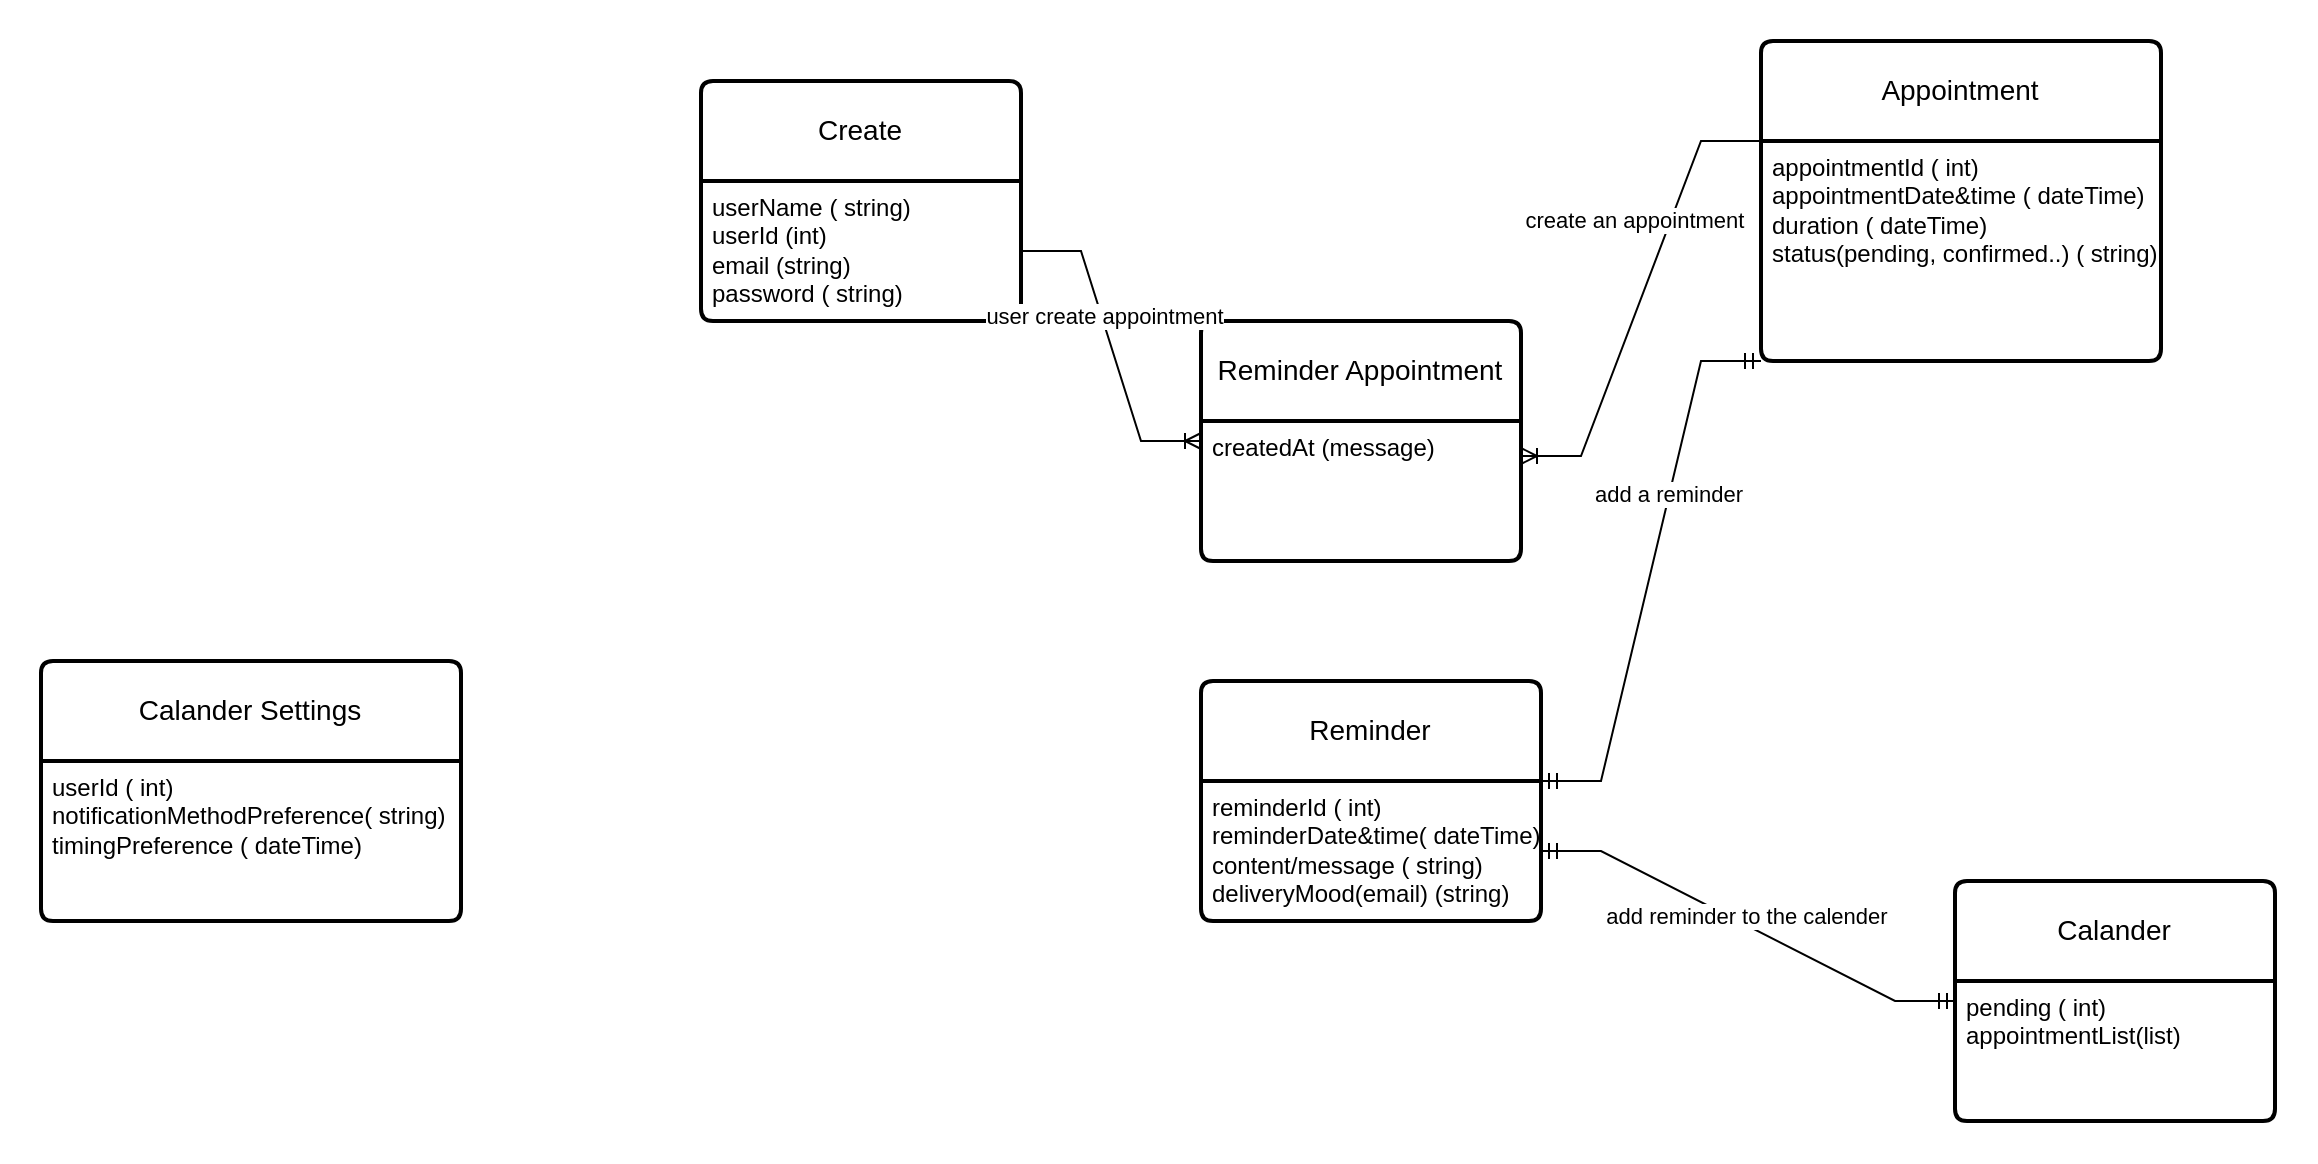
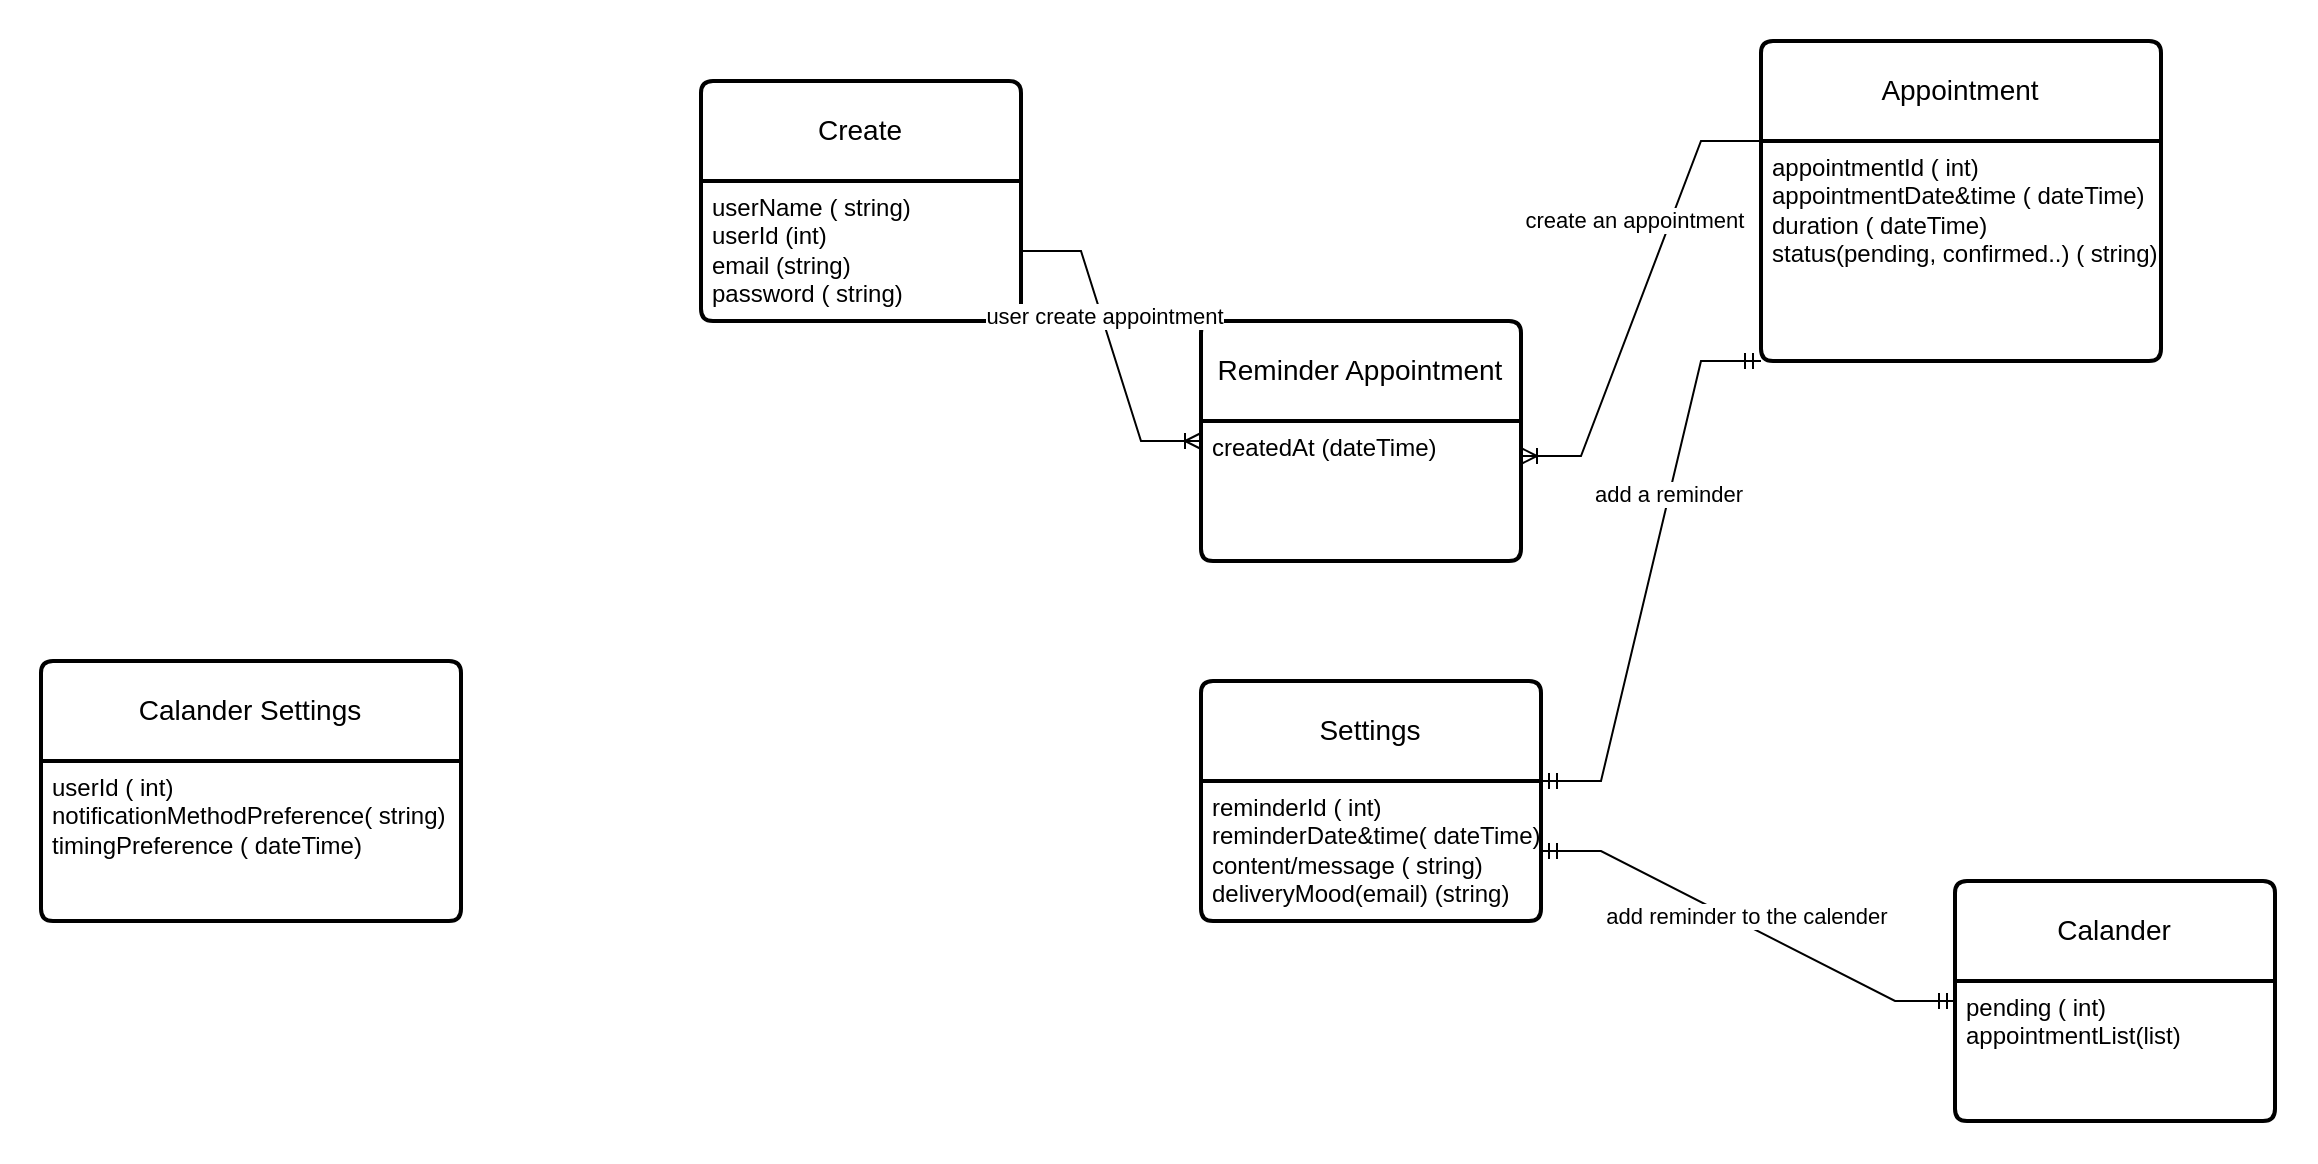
node "createdAt (message)": label "createdAt (message)" -> "createdAt (dateTime)"
node "Reminder": label "Reminder" -> "Settings"
